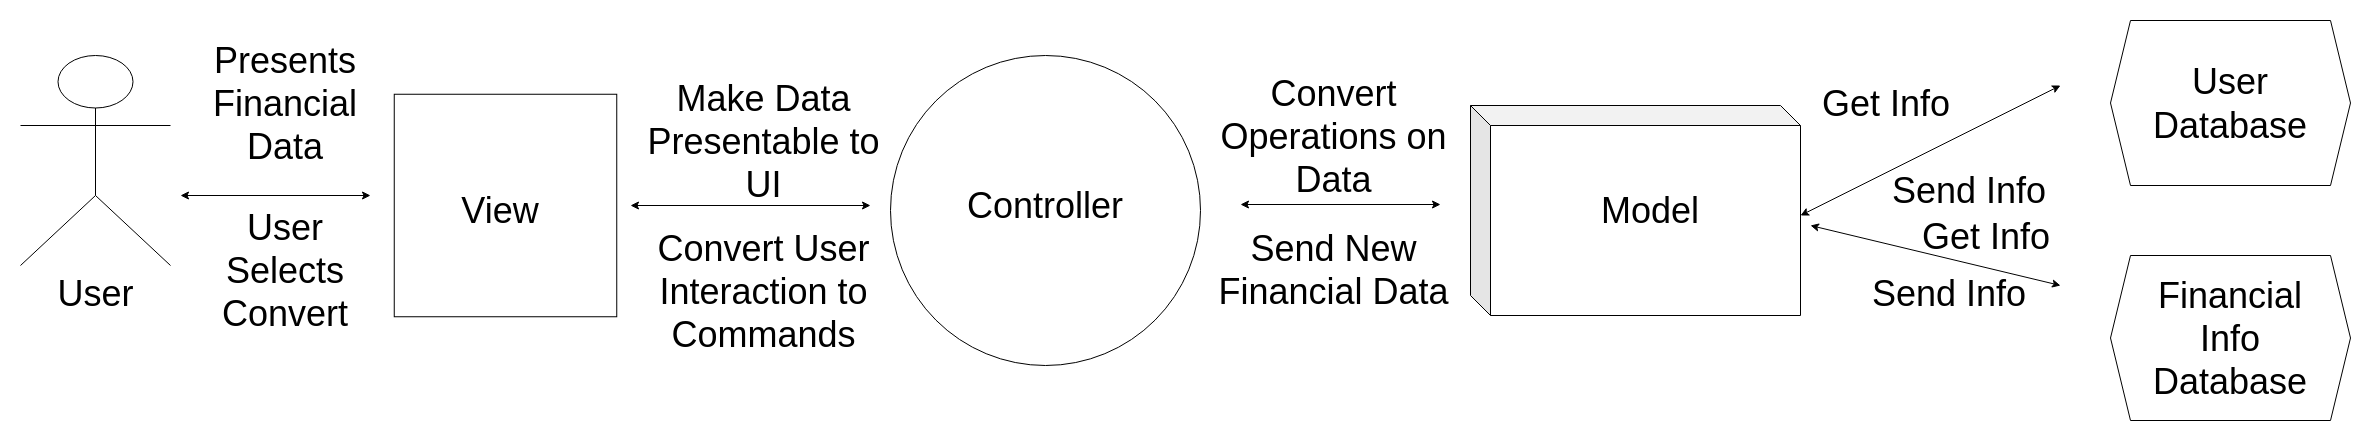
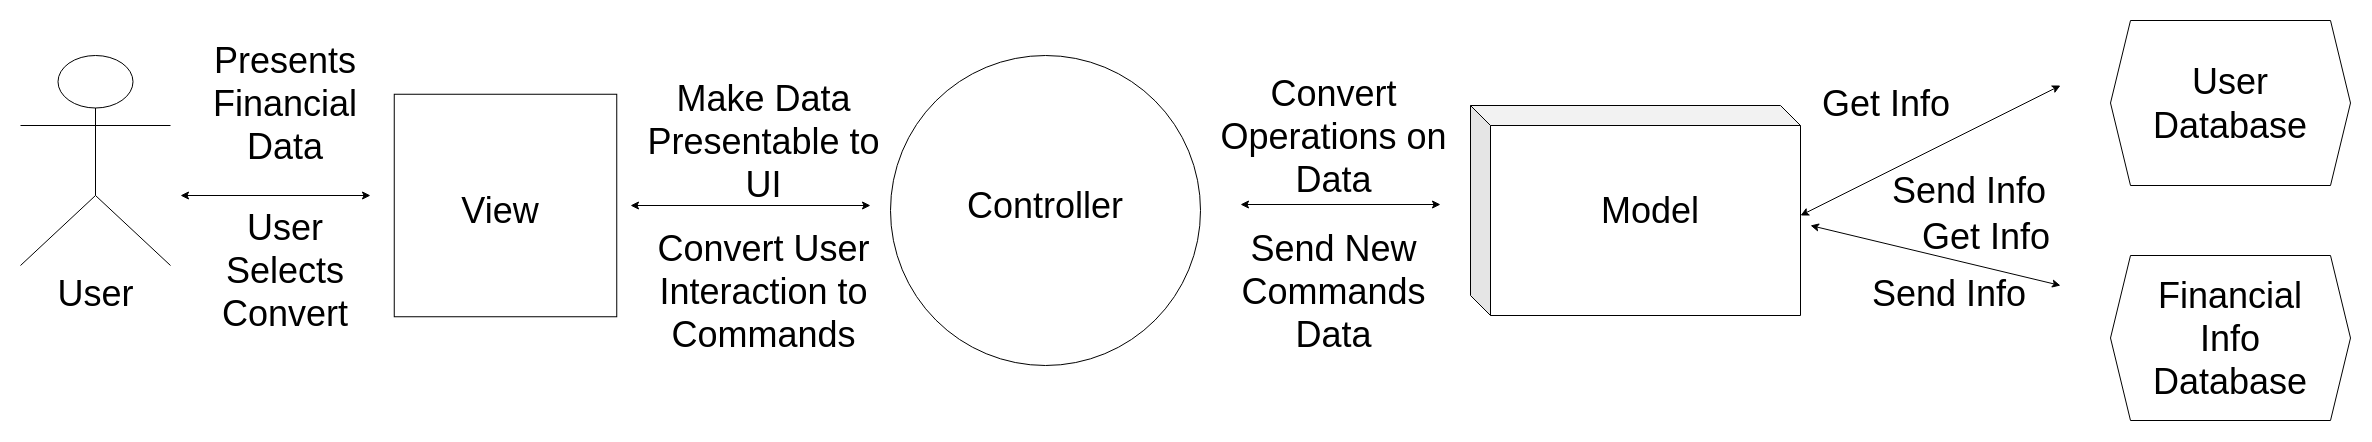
node "Send New Financial Data": label "Send New Financial Data" -> "Send New Commands Data"
